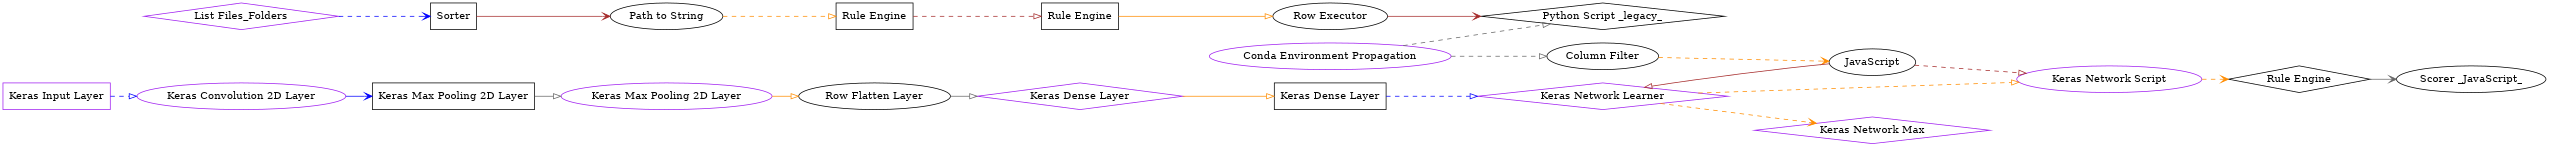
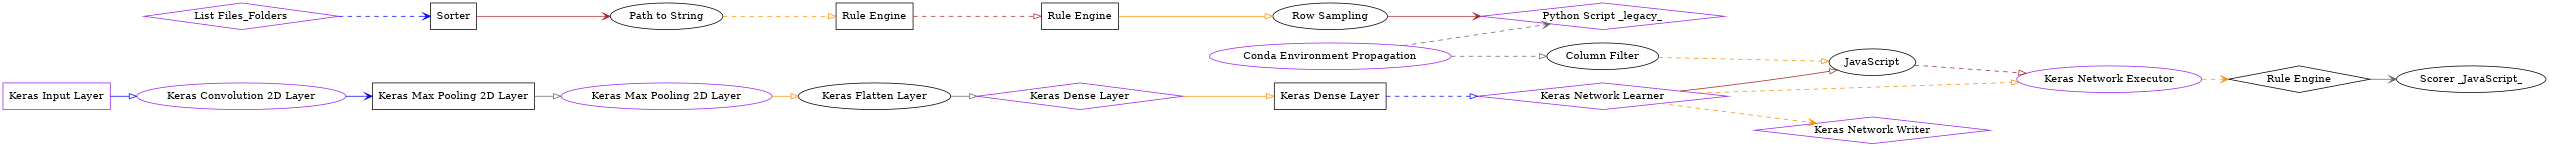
node "Row Executor": label "Row Executor" -> "Row Sampling"
node "Python Script _legacy_": color black -> purple
edge "Conda Environment Propagation" -> "Python Script _legacy_": arrowhead onormal -> vee
edge "Column Filter" -> "JavaScript": arrowhead vee -> onormal
edge "JavaScript" -> "Keras Network Learner": reversed
node "Keras Network Script": label "Keras Network Script" -> "Keras Network Executor"
edge "Keras Input Layer" -> "Keras Convolution 2D Layer": style dashed -> solid
node "Row Flatten Layer": label "Row Flatten Layer" -> "Keras Flatten Layer"
node "Keras Network Max": label "Keras Network Max" -> "Keras Network Writer"
